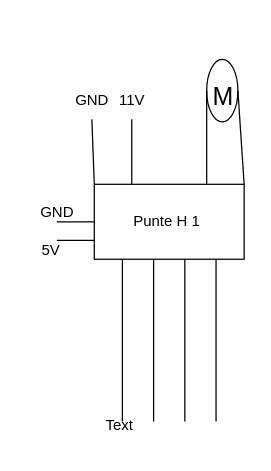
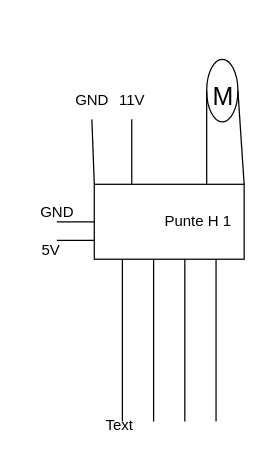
node "Punte H 1": moved (169, 222) -> (201, 222)
